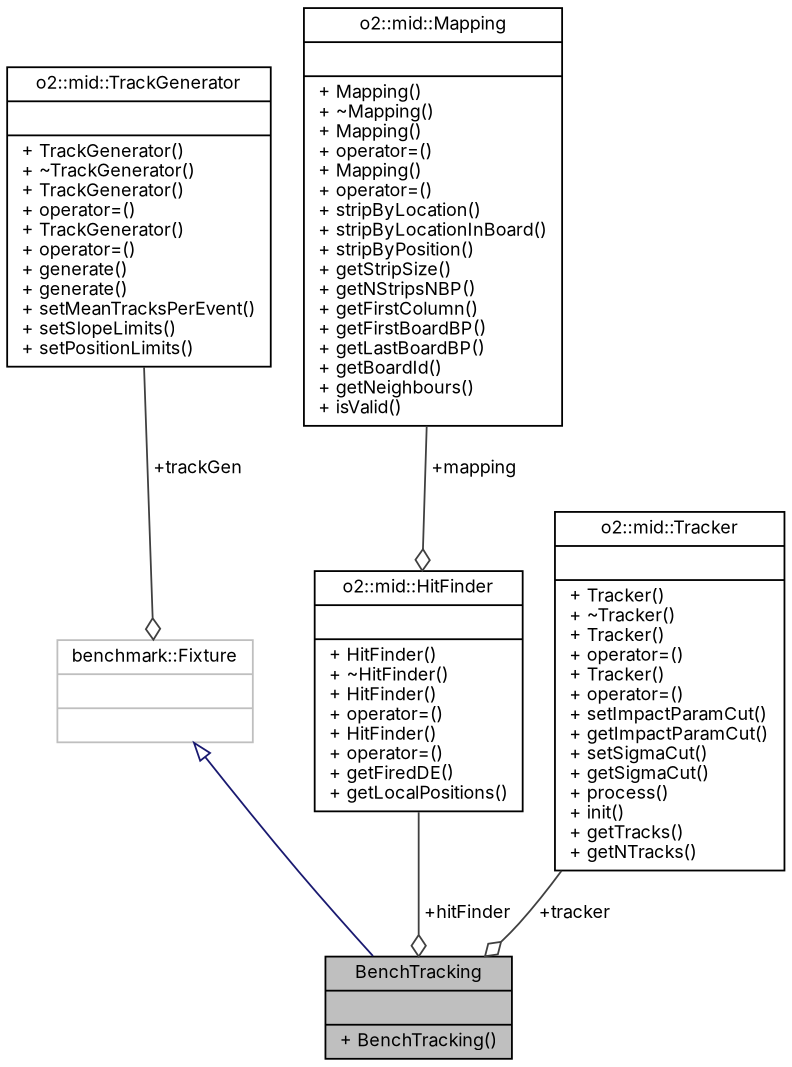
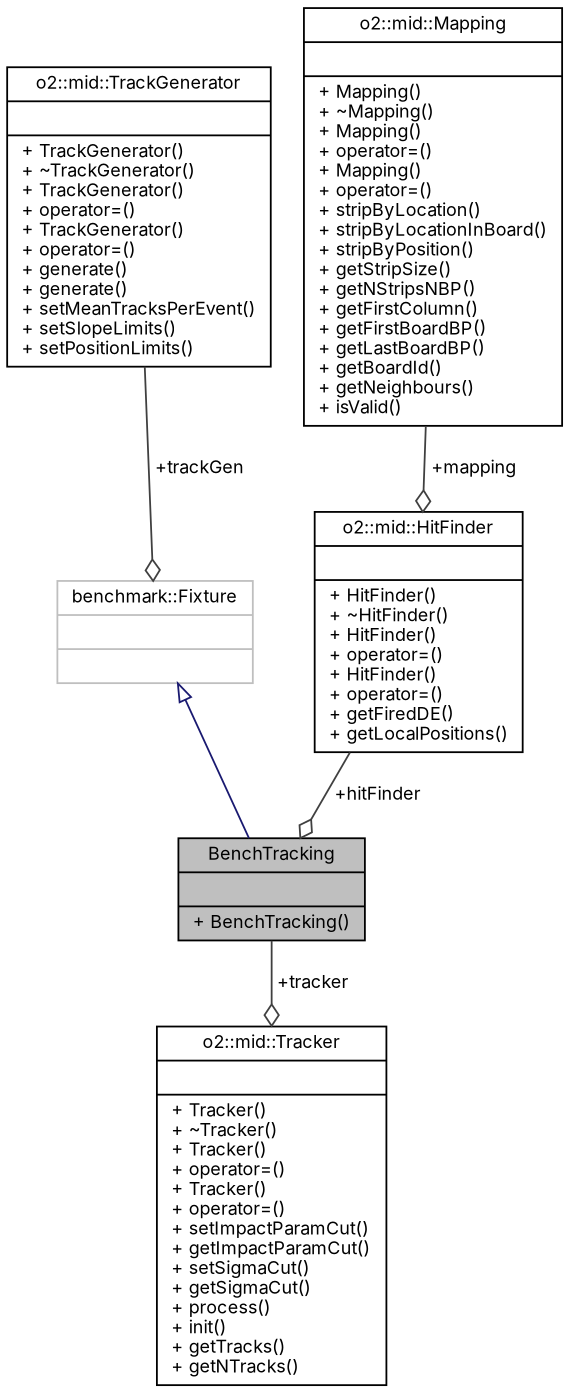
edge "o2::mid::Tracker" -> "BenchTracking": reversed
